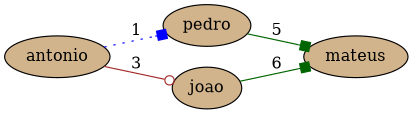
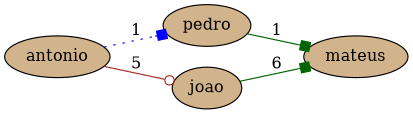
edge "pedro" -> "mateus": label "5" -> "1"
edge "antonio" -> "joao": label "3" -> "5"
